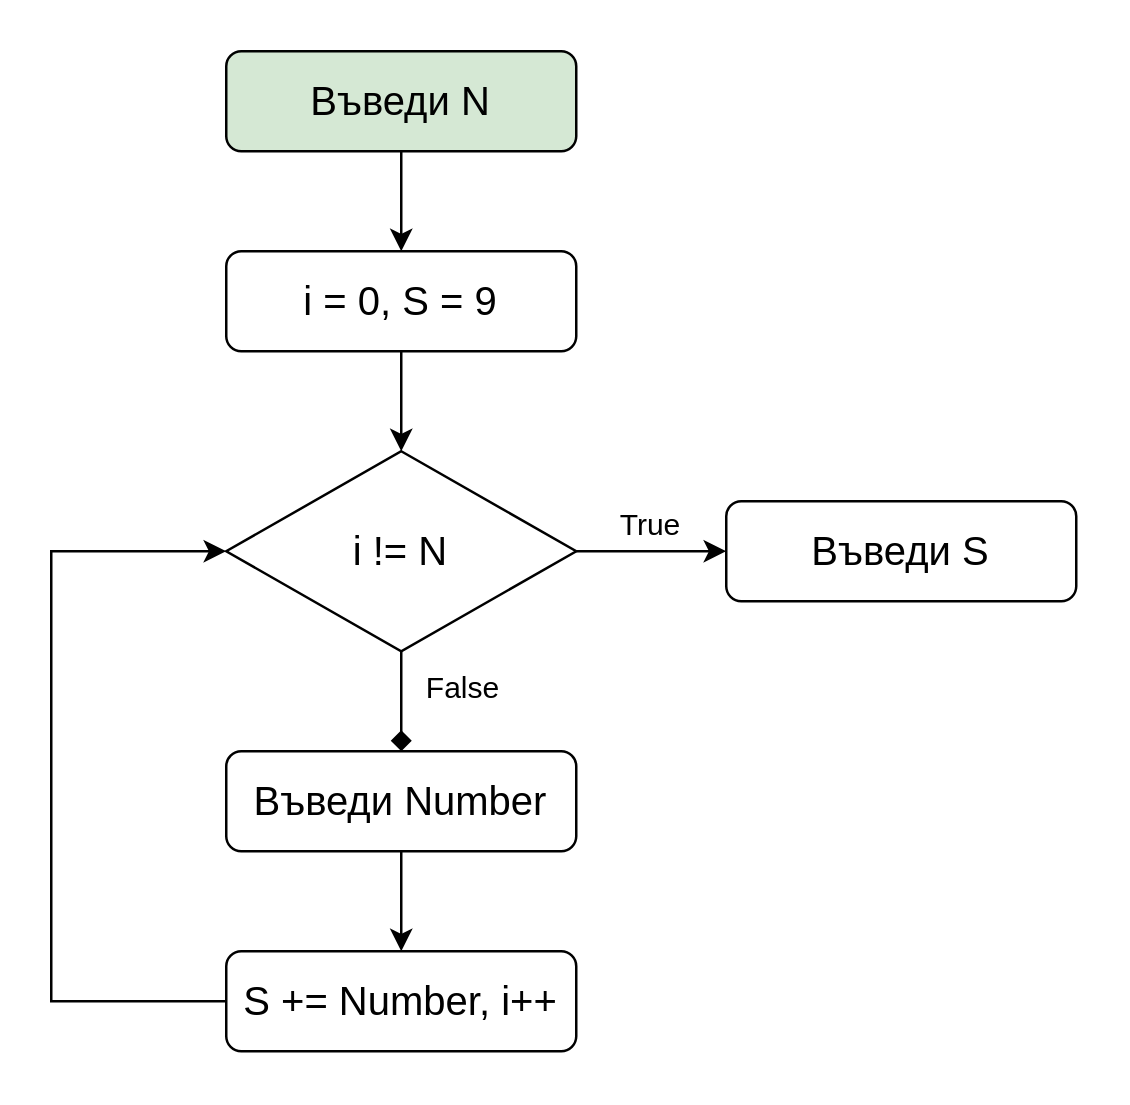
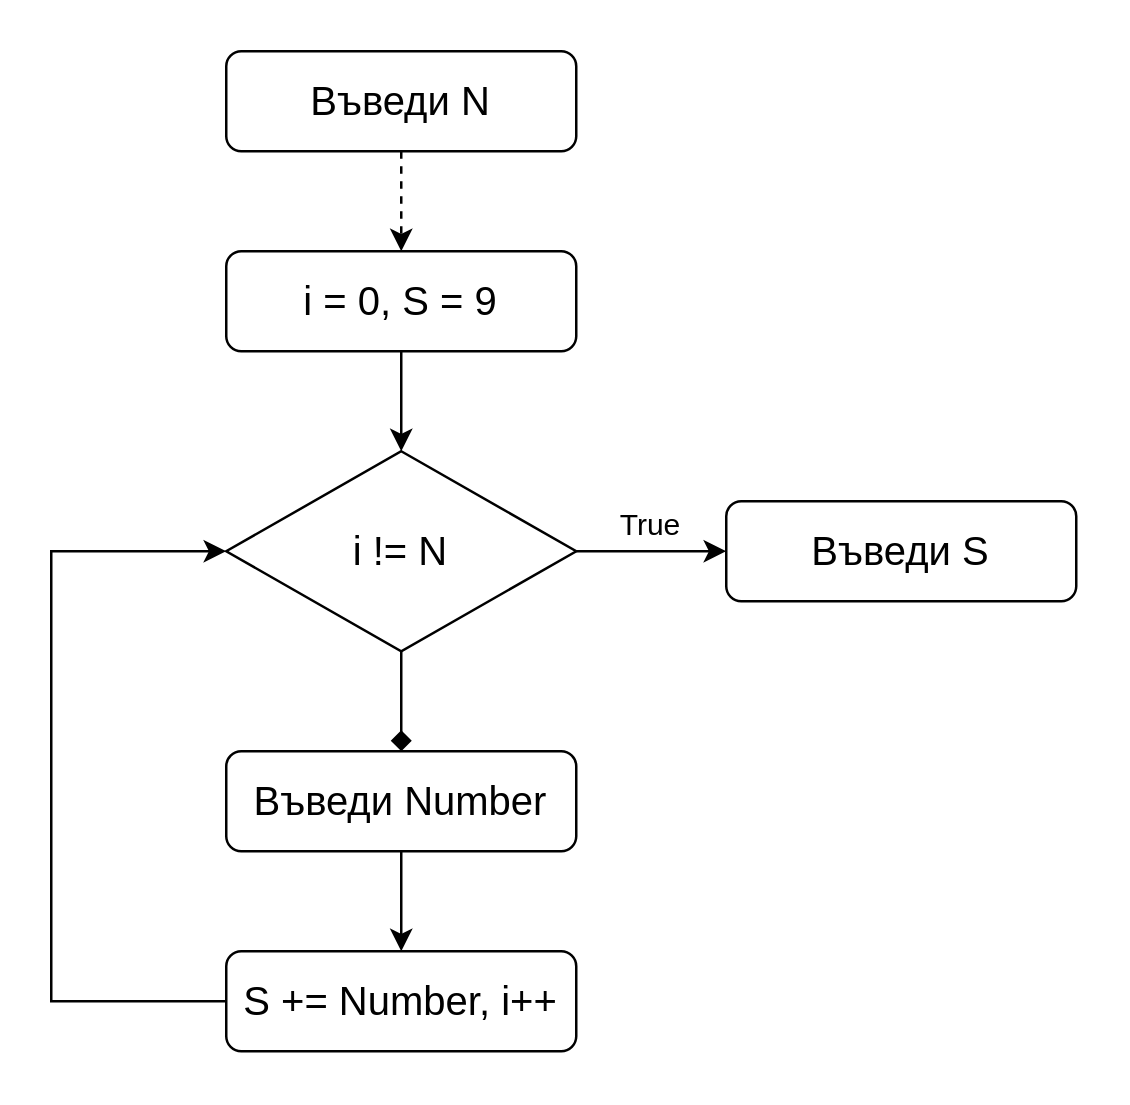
node "Въведи N": fillcolor #d5e8d4 -> #ffffff
edge "Въведи N" -> "i = 0, S = 9": style solid -> dashed
node "False": removed
